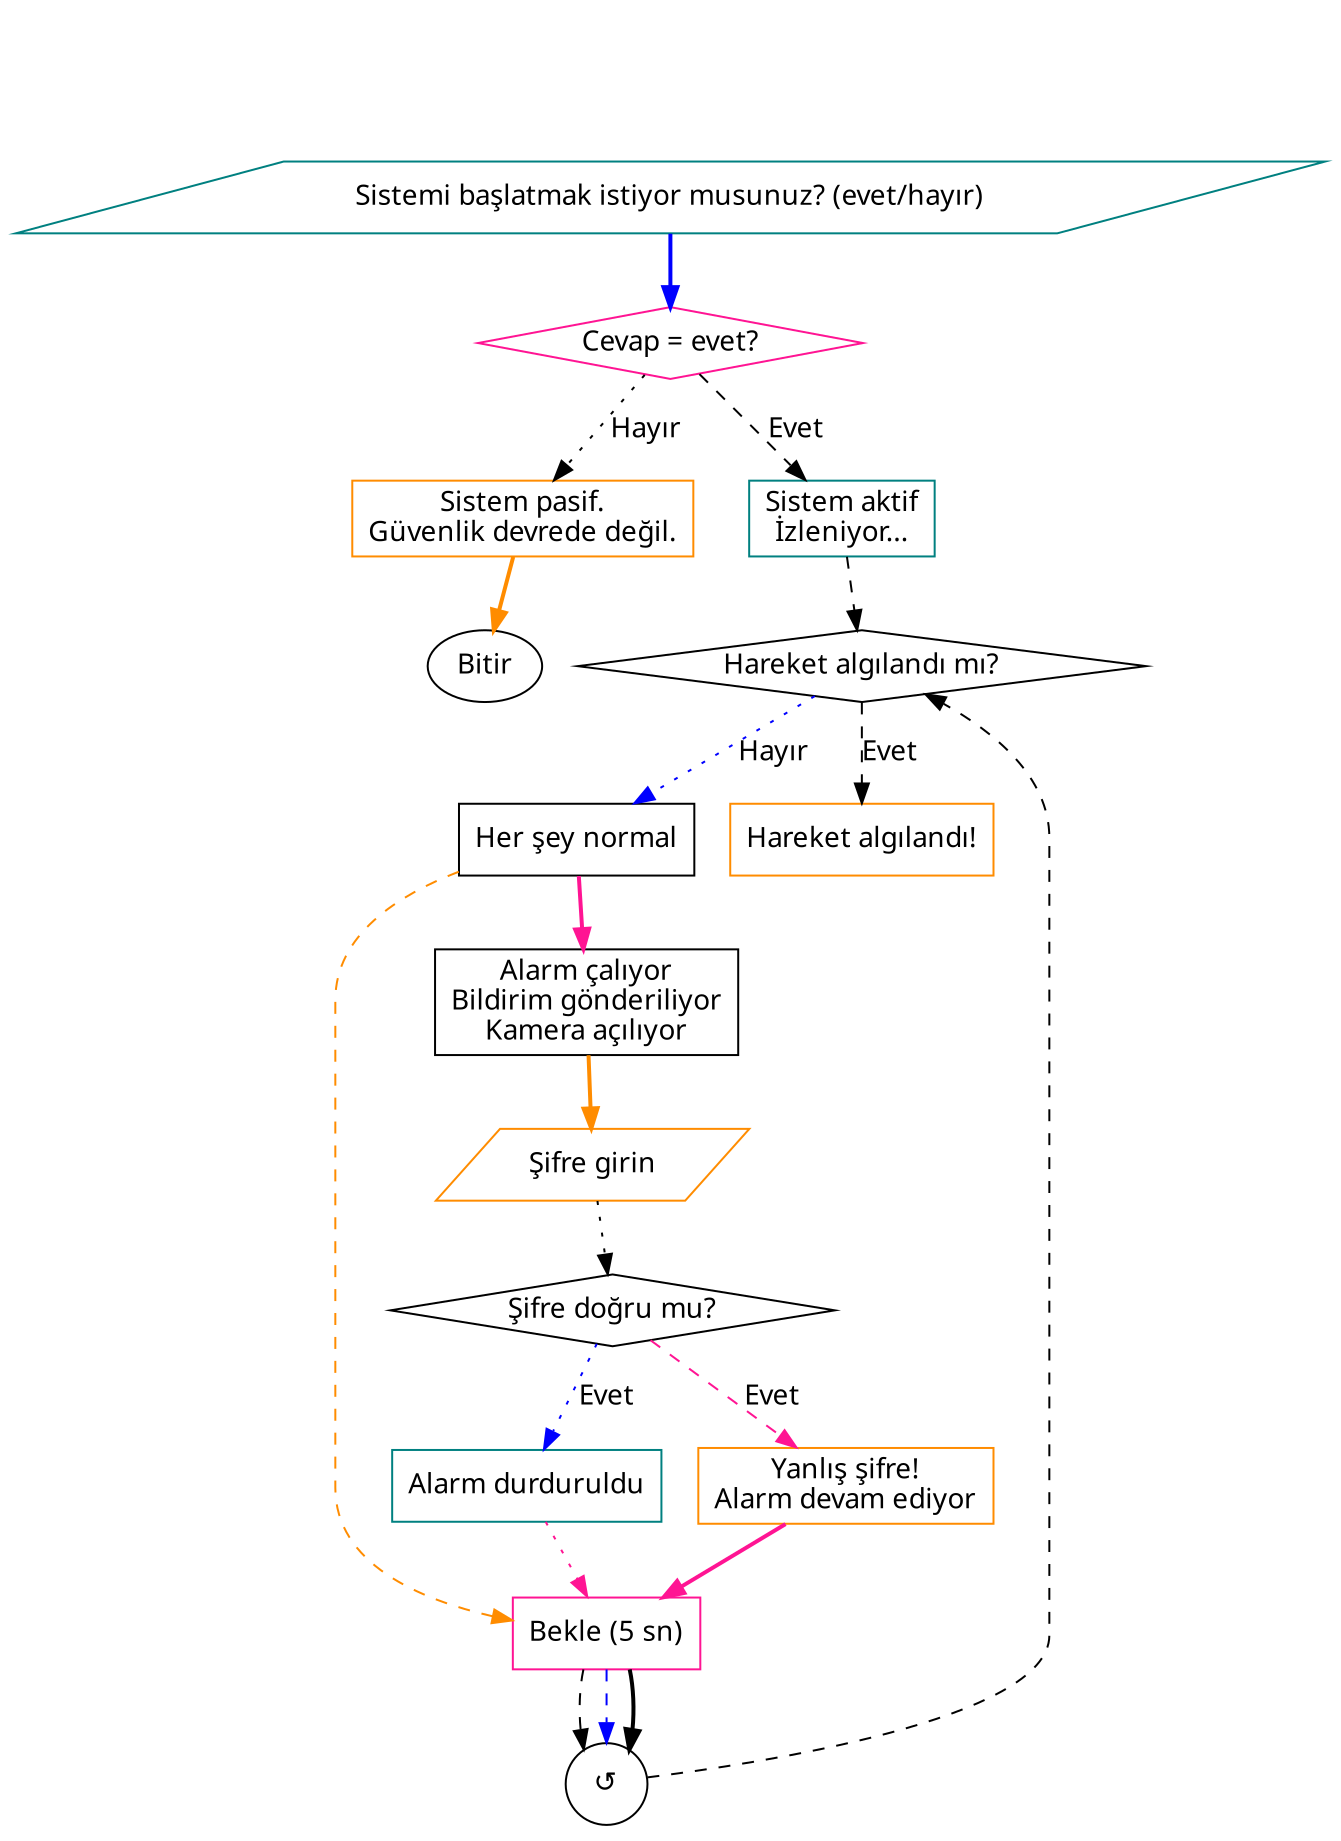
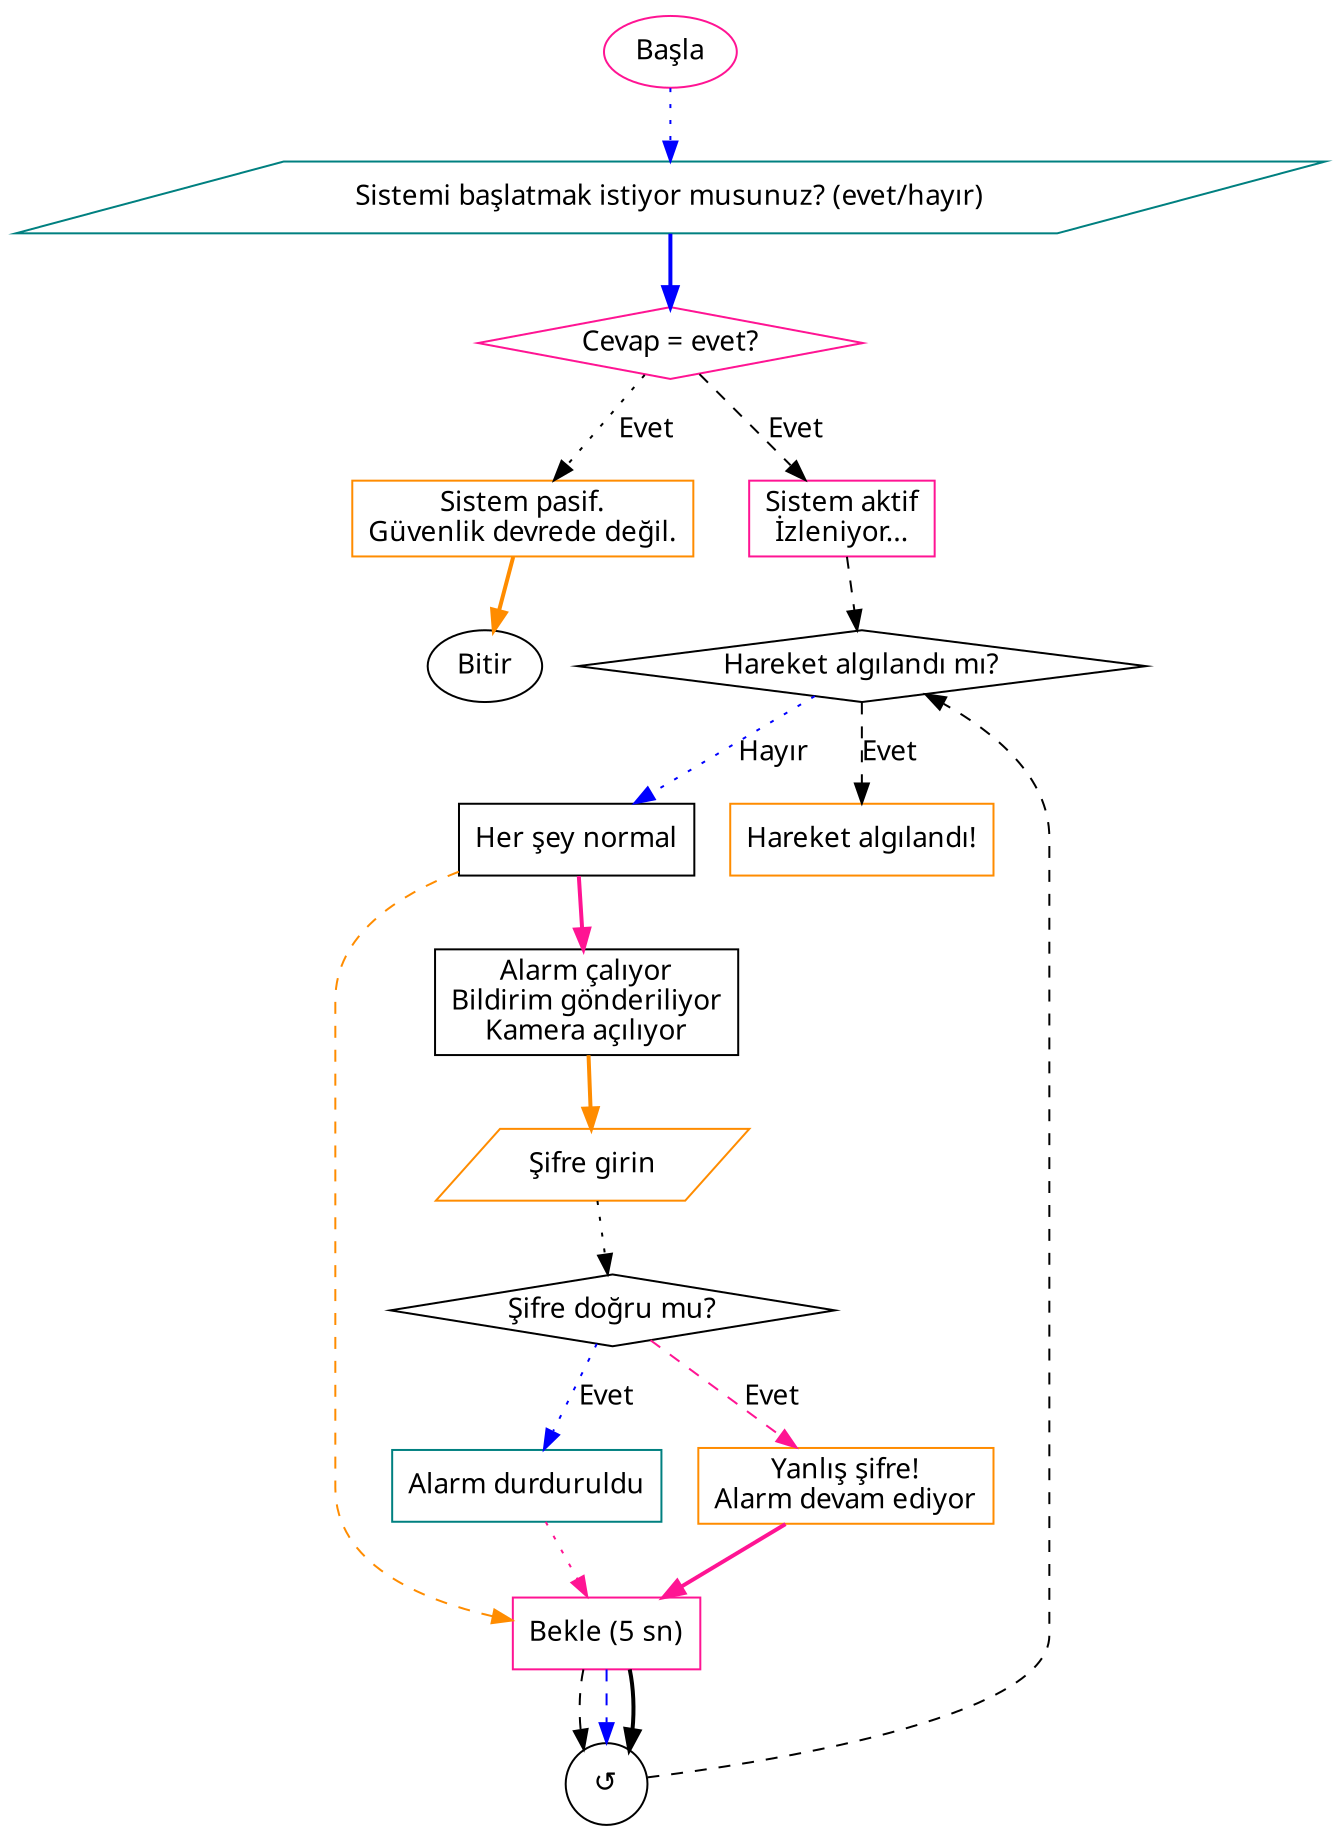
node "Başla": added
edge "Cevap = evet?" -> "Sistem pasif. Güvenlik devrede değil.": label "Hayır" -> "Evet"
node "Sistem aktif İzleniyor...": color teal -> deeppink
